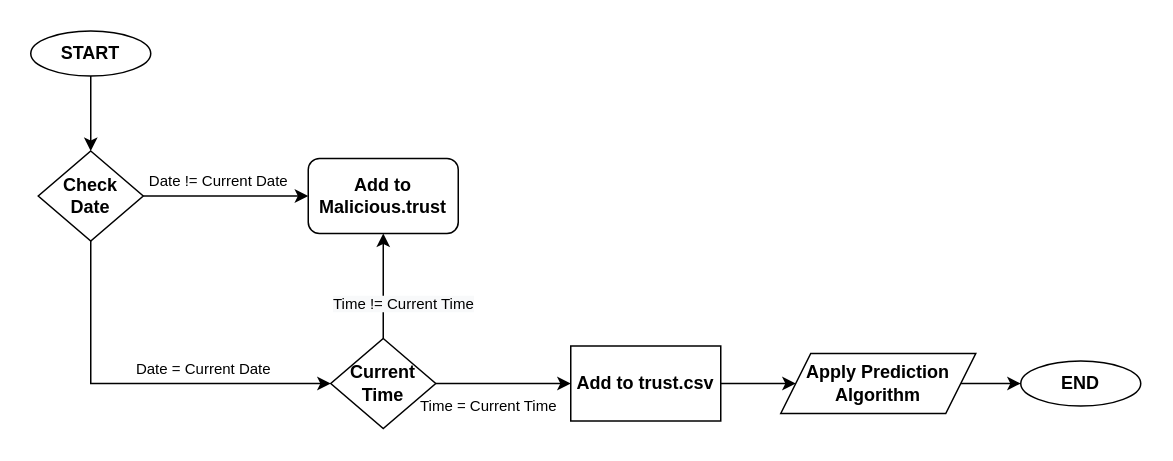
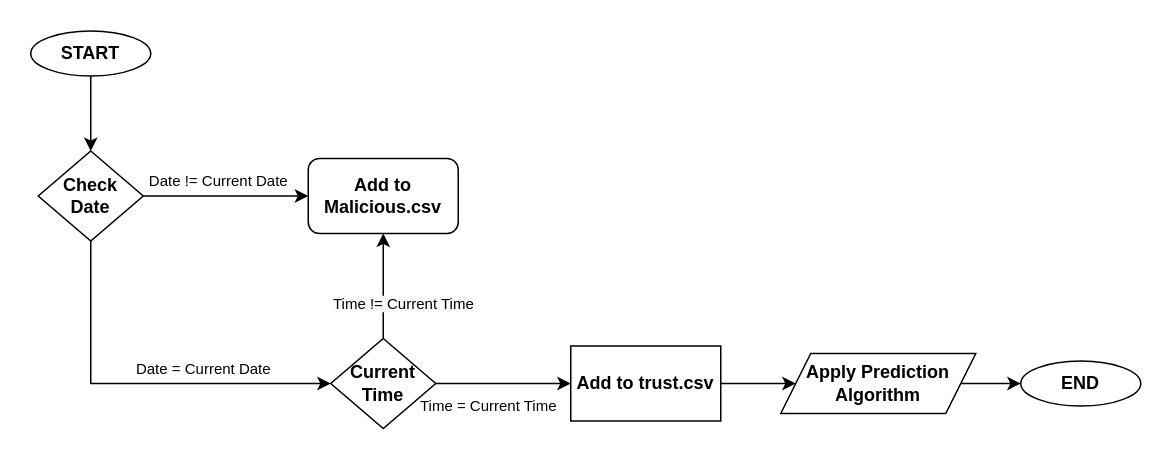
node "Add to Malicious.trust": label "Add to Malicious.trust" -> "Add to Malicious.csv"
